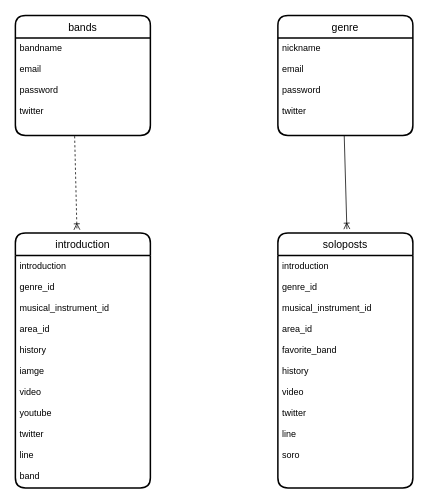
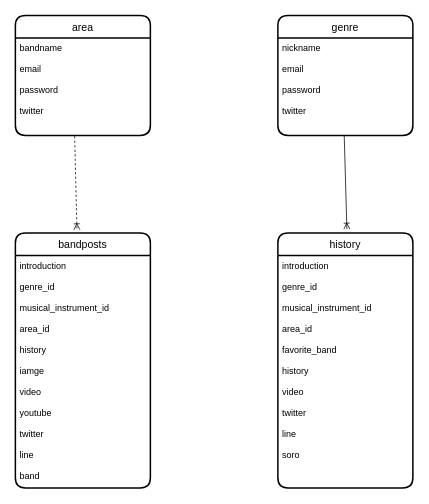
node "bands": label "bands" -> "area"
node "introduction": label "introduction" -> "bandposts"
node "soloposts": label "soloposts" -> "history"
